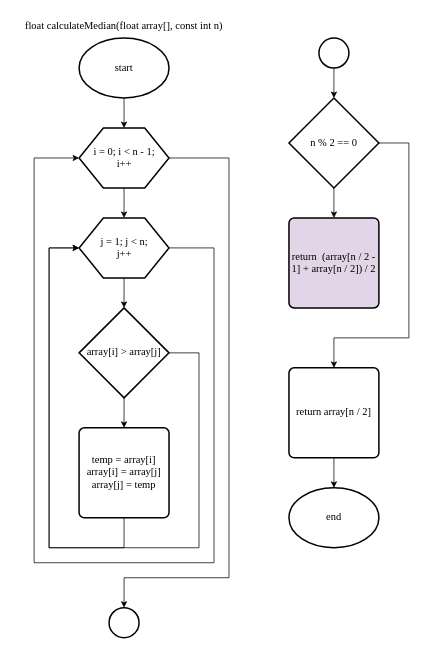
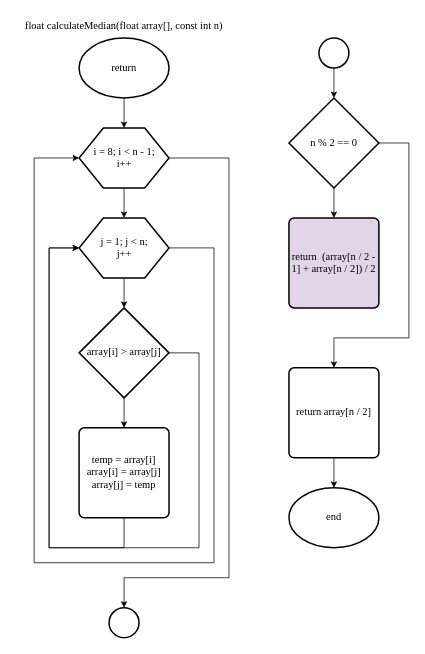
node "start": label "start" -> "return"
node "i = 0; i < n - 1; i++": label "i = 0; i < n - 1; i++" -> "i = 8; i < n - 1; i++"
